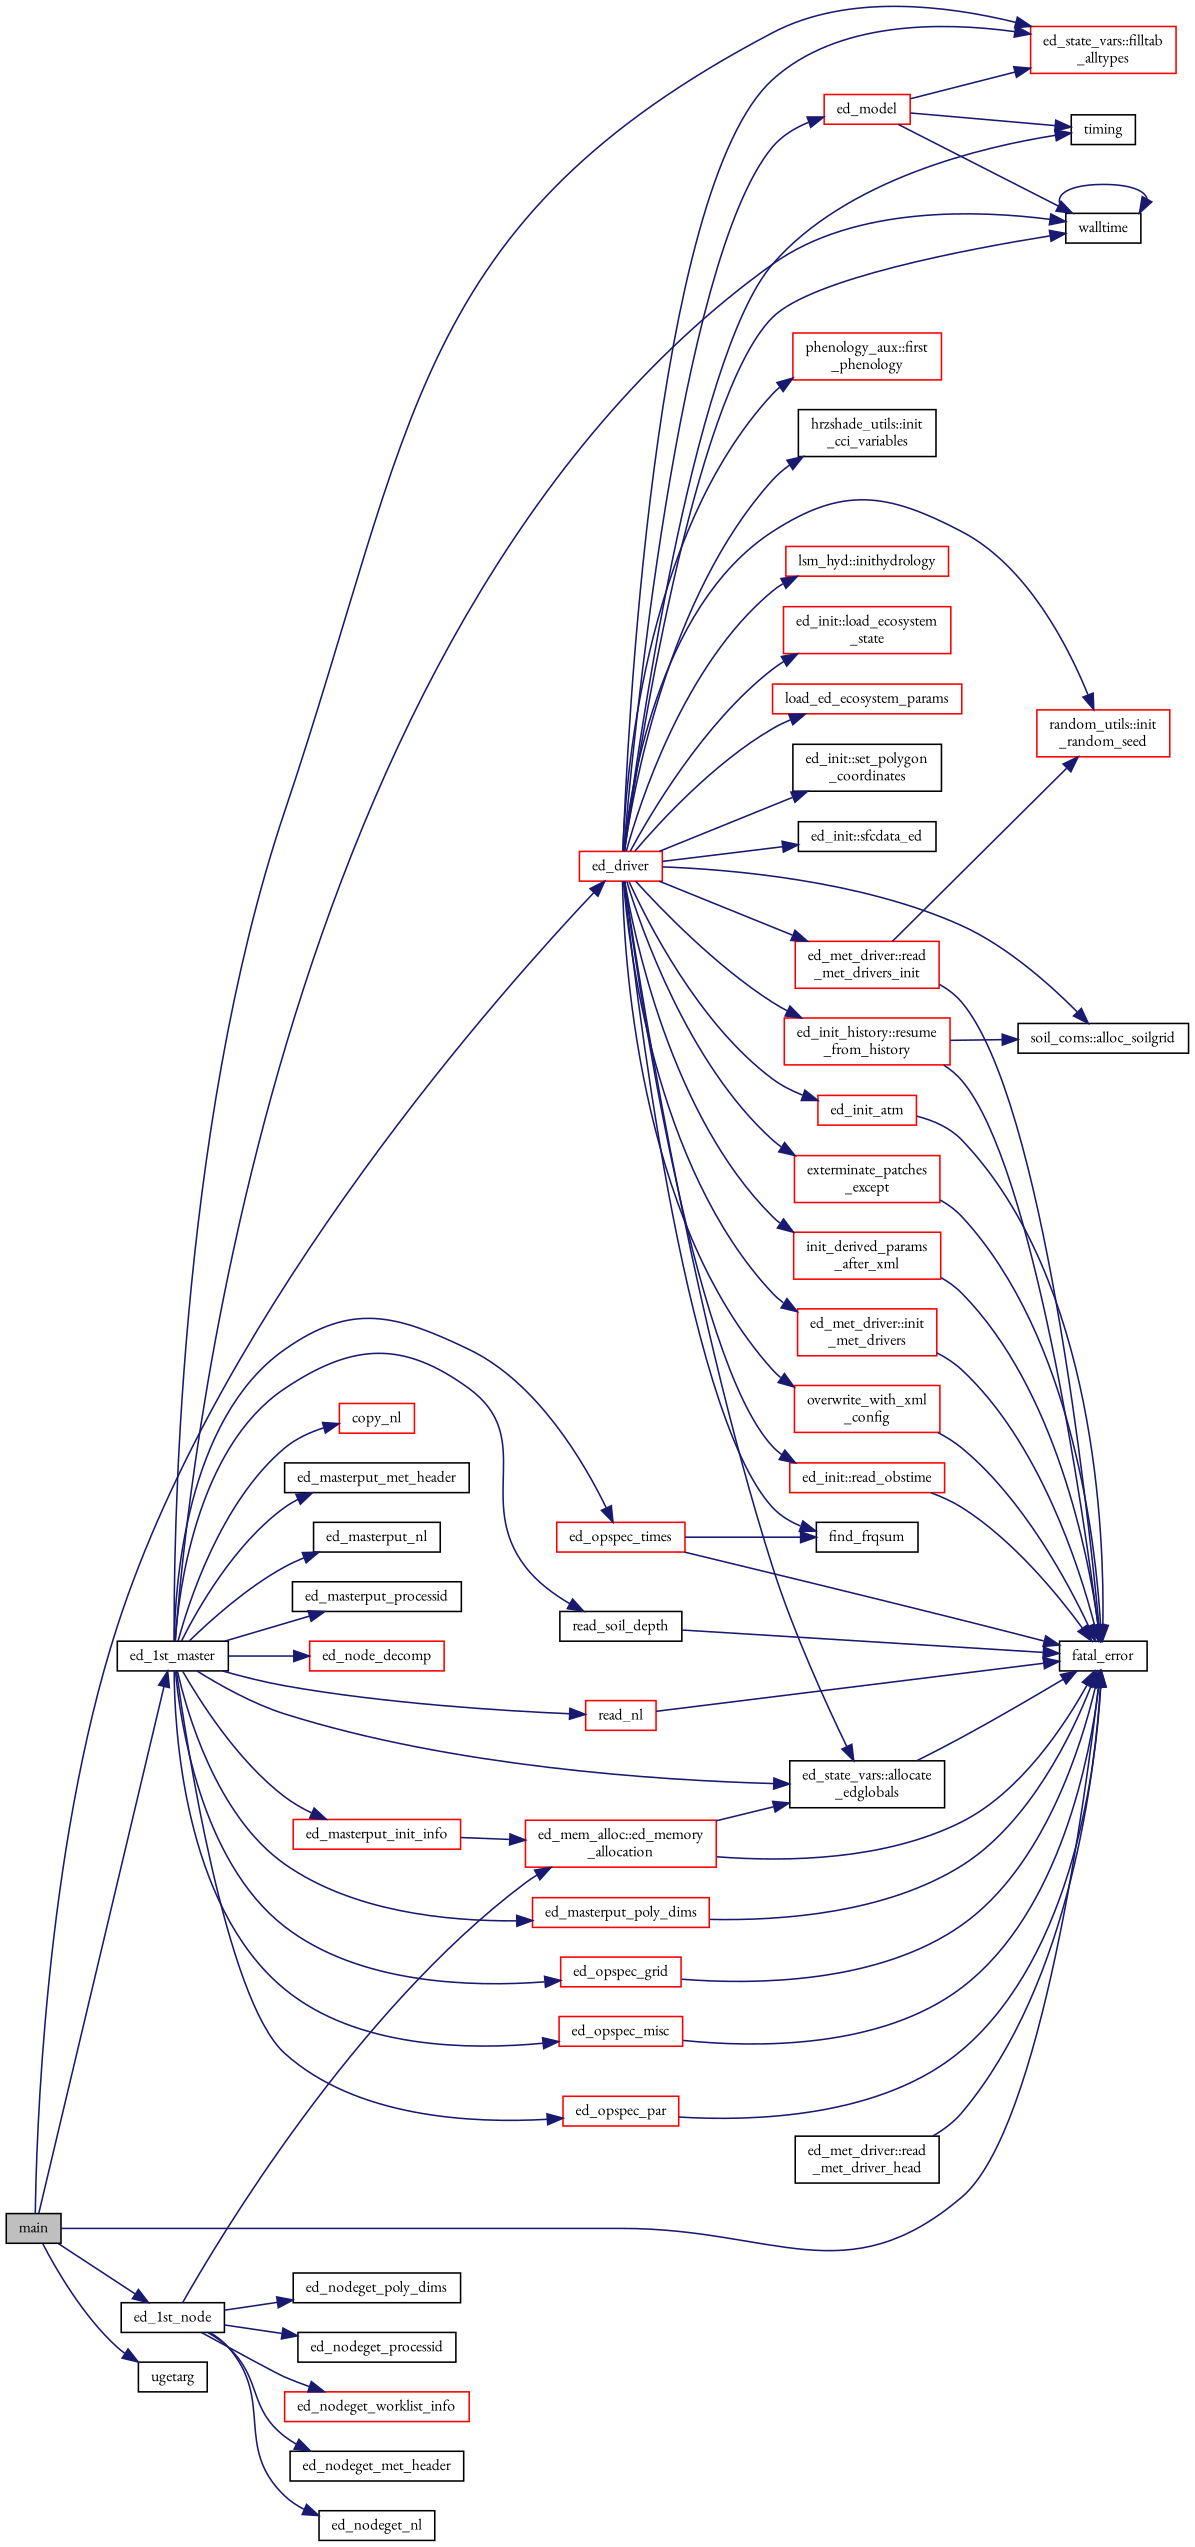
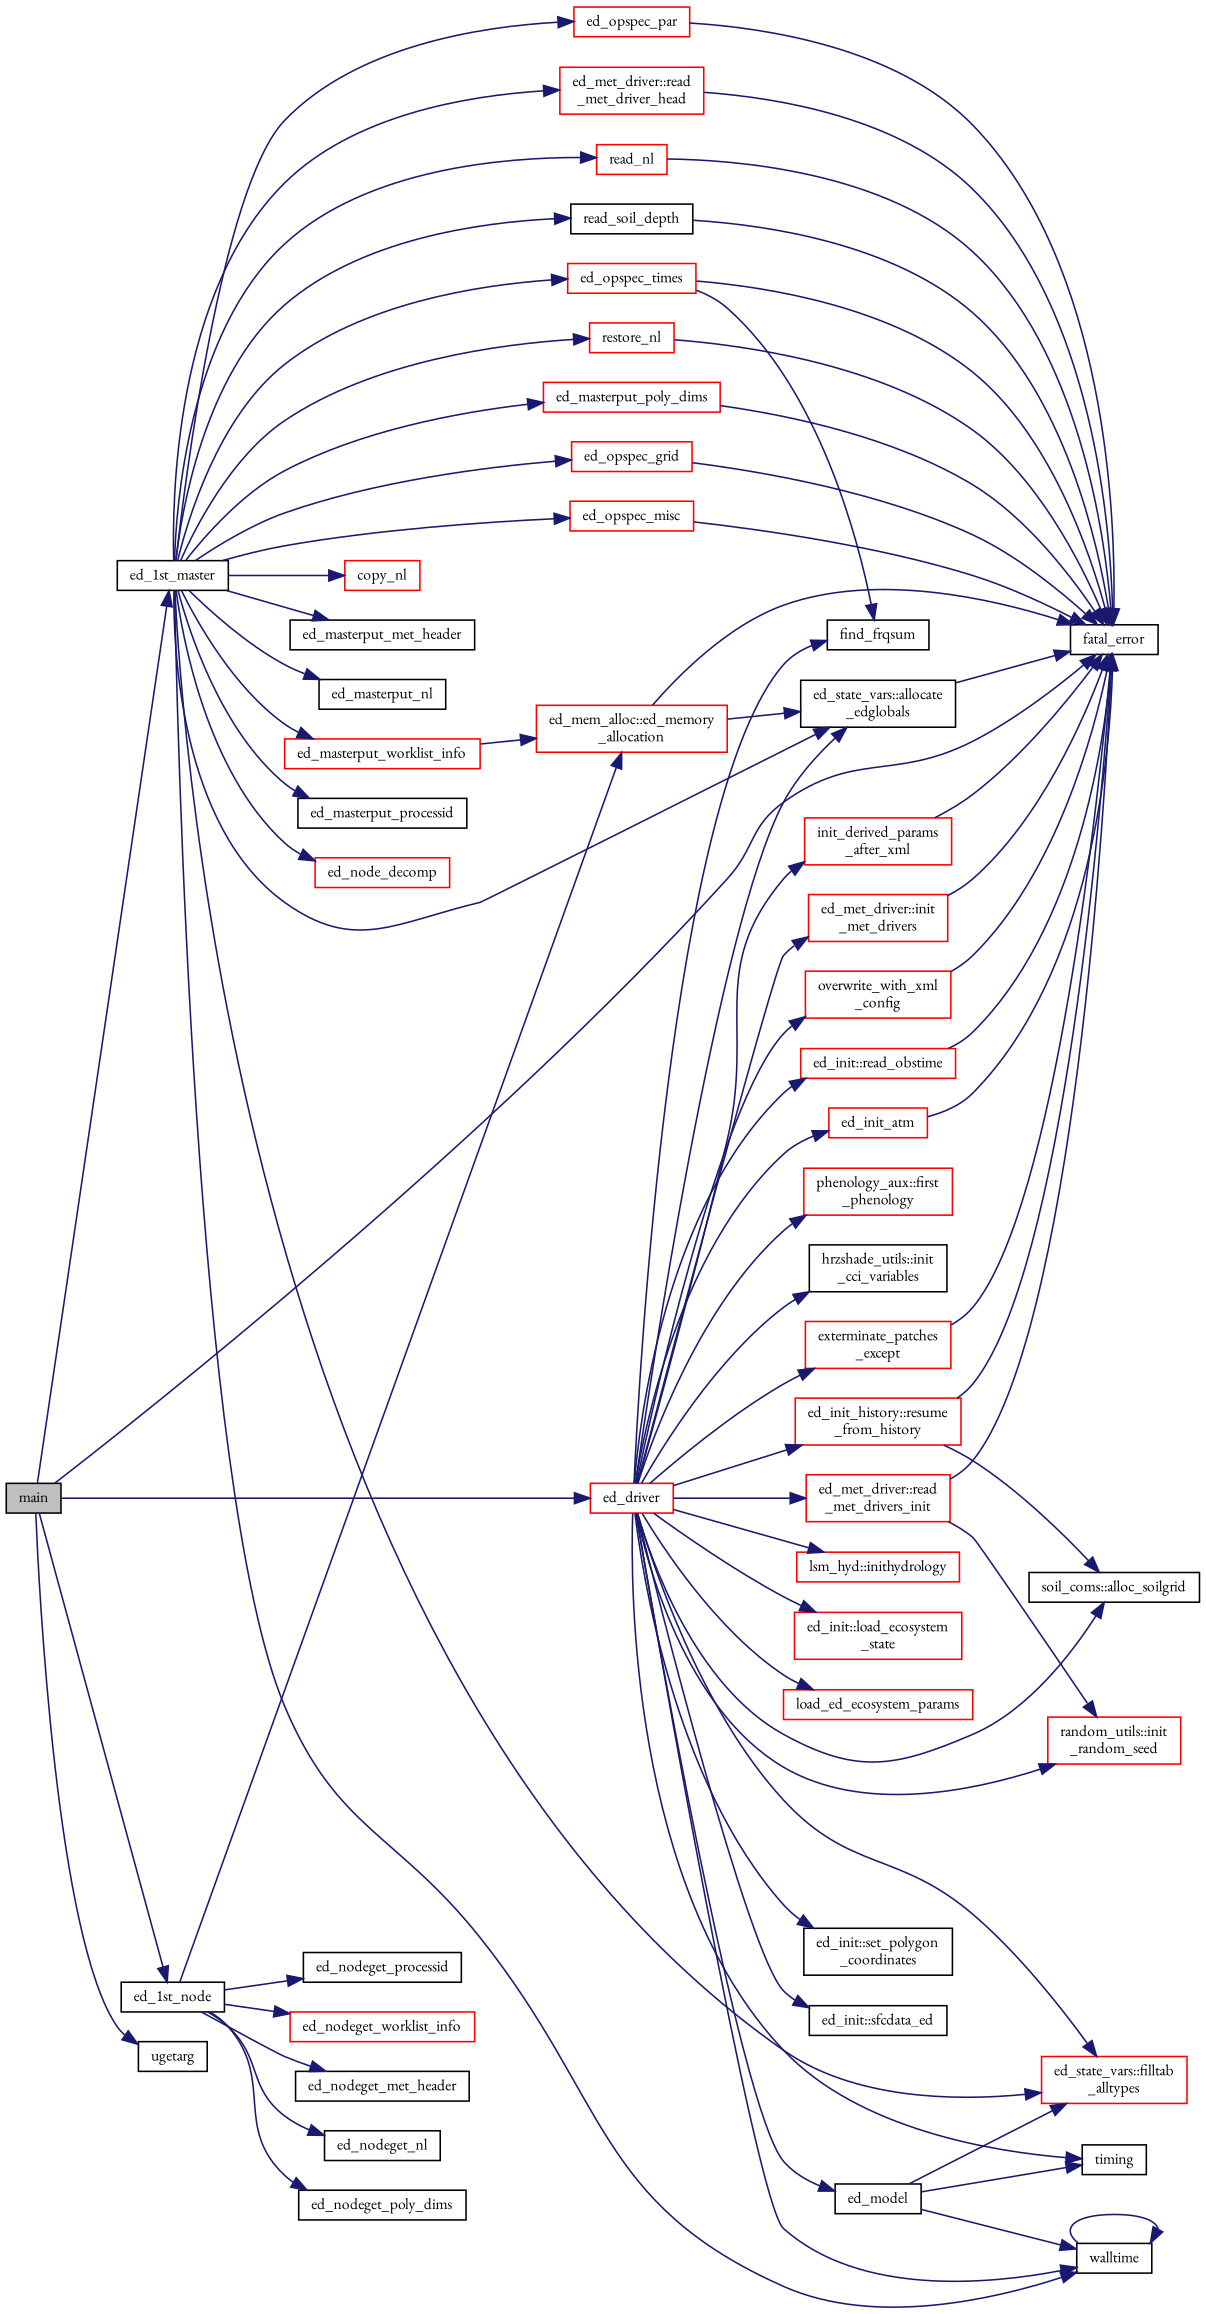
node "ed_model": color red -> black
edge "ed_1st_master" -> "ed_met_driver::read _met_driver_head": added
node "restore_nl": added
node "ed_masterput_init_info": label "ed_masterput_init_info" -> "ed_masterput_worklist_info"
node "ed_met_driver::read _met_driver_head": color black -> red
